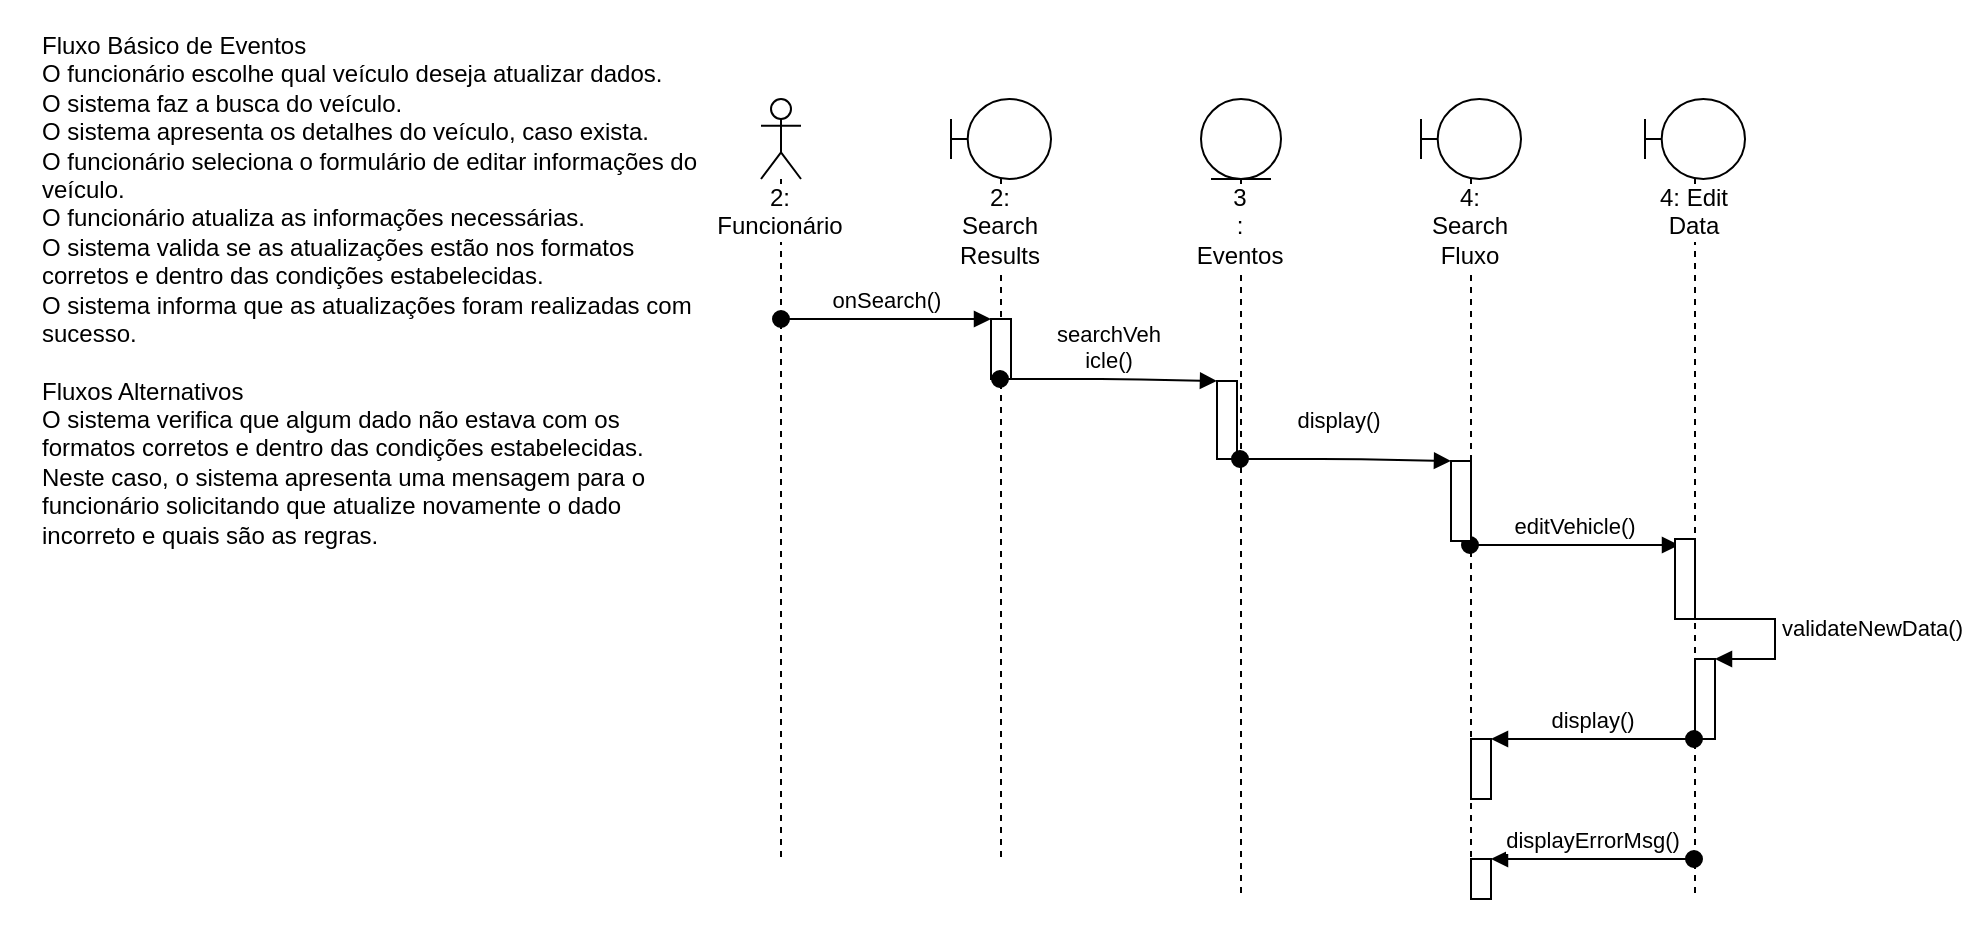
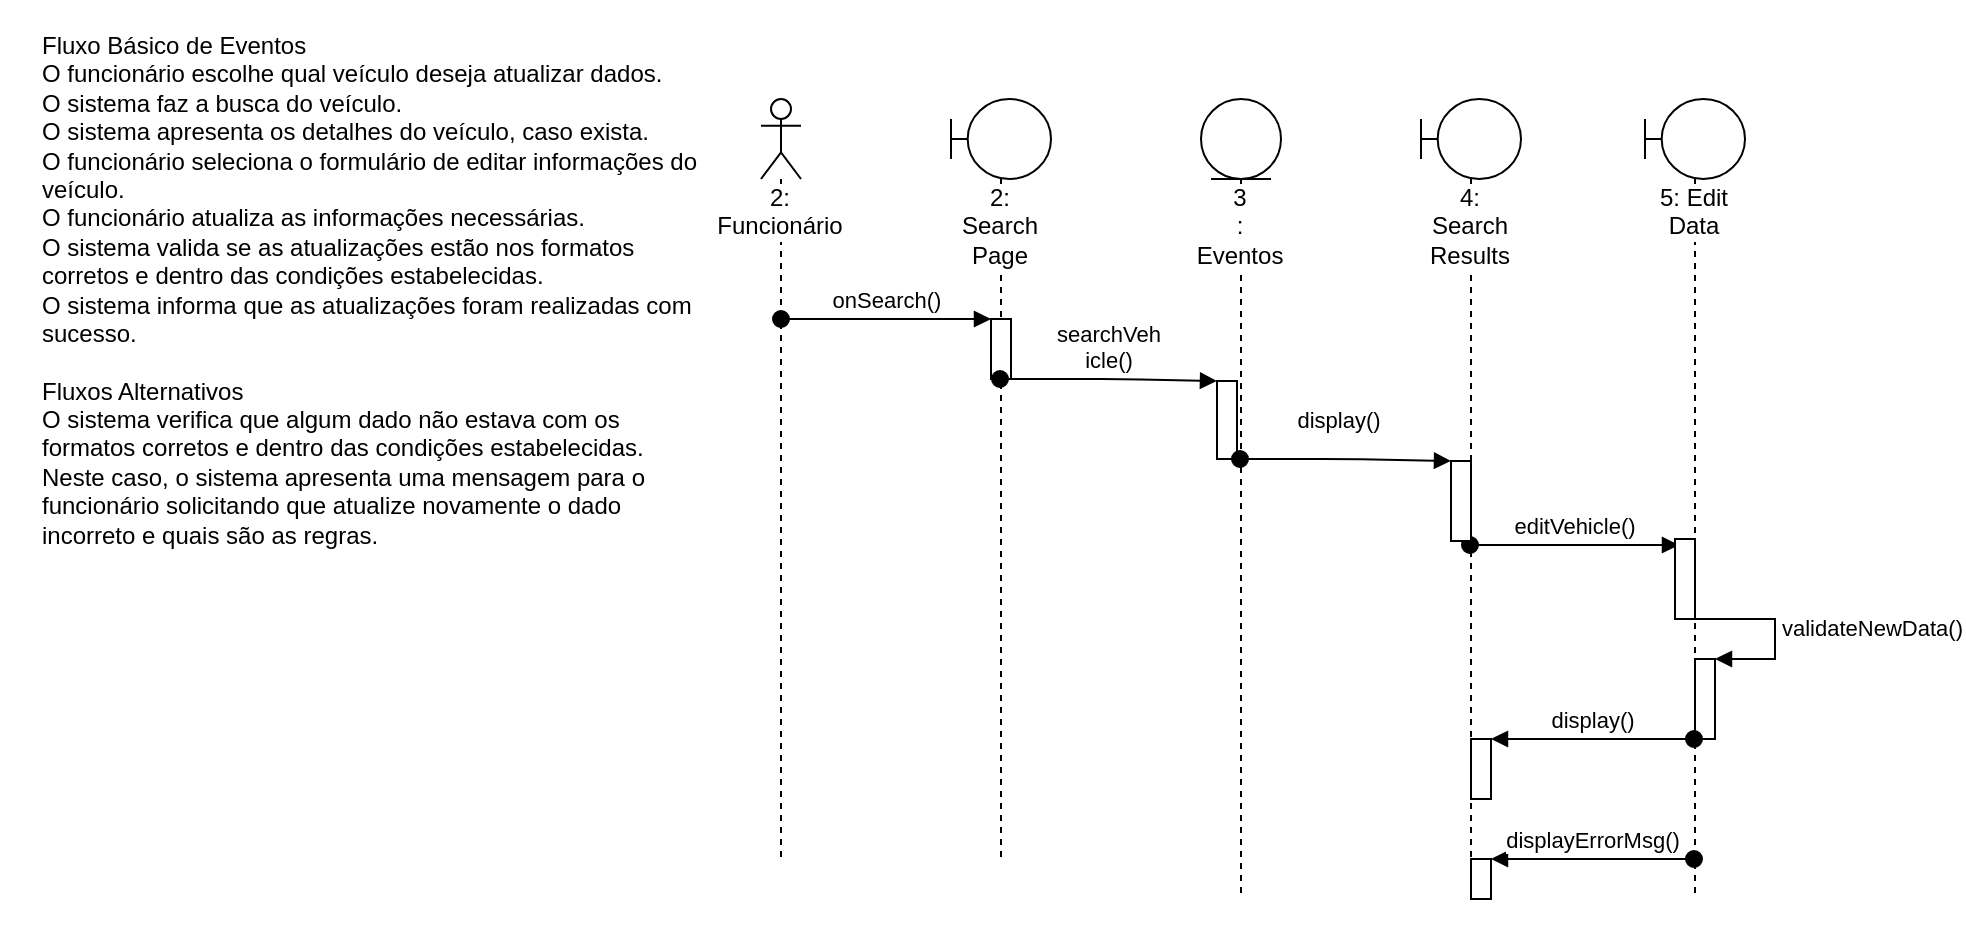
node "4: Search Fluxo": label "4: Search Fluxo" -> "4: Search Results"
node "4: Edit Data": label "4: Edit Data" -> "5: Edit Data"
node "2: Search Results": label "2: Search Results" -> "2: Search Page"
